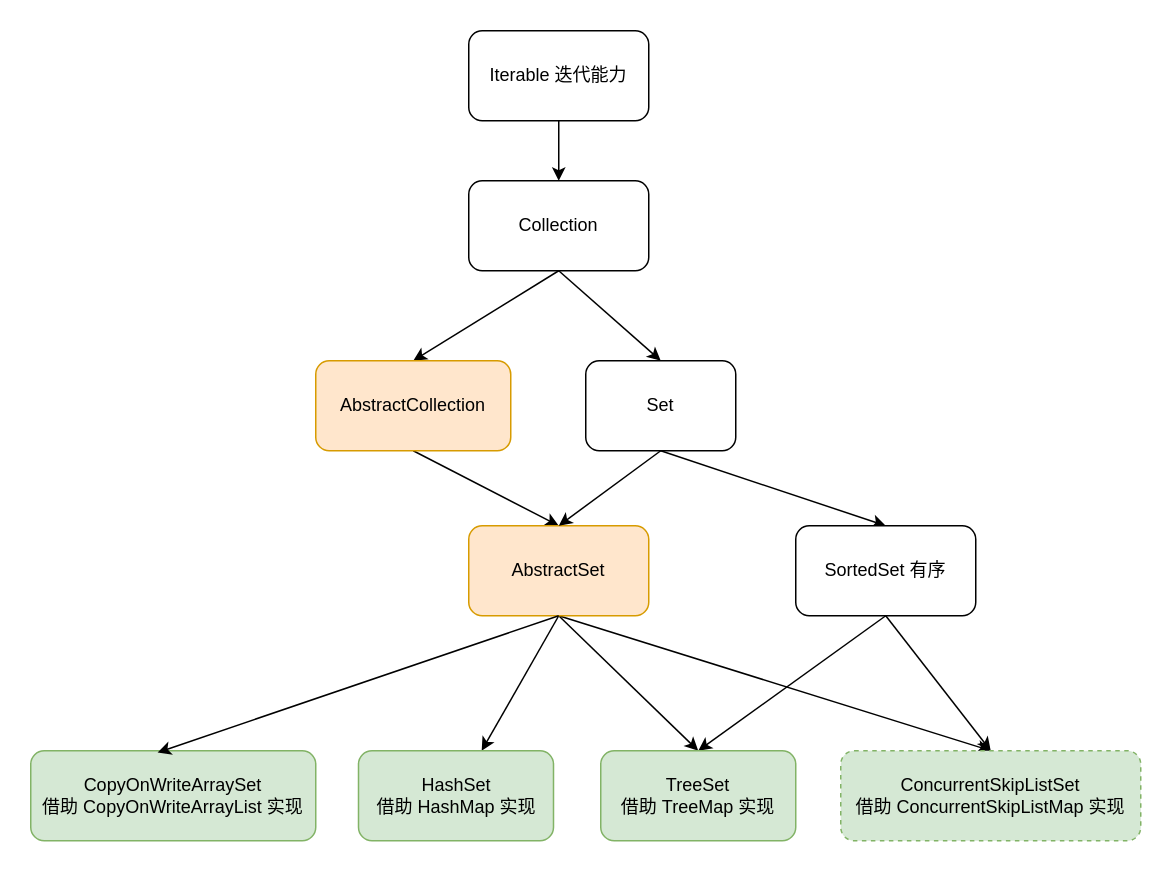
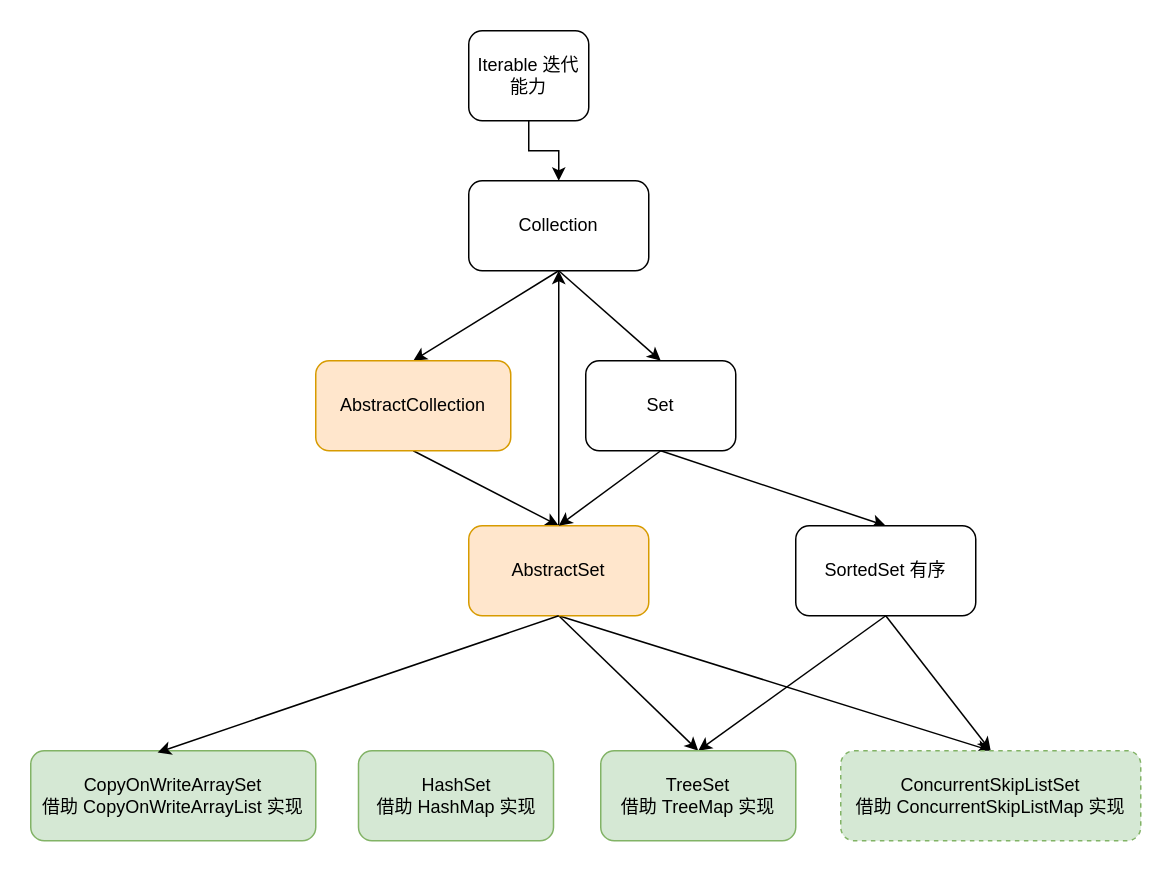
node "Iterable 迭代能力": size 180x90 -> 120x90
edge "AbstractSet" -> "HashSet 借助 HashMap 实现": now "AbstractSet" -> "Collection"
